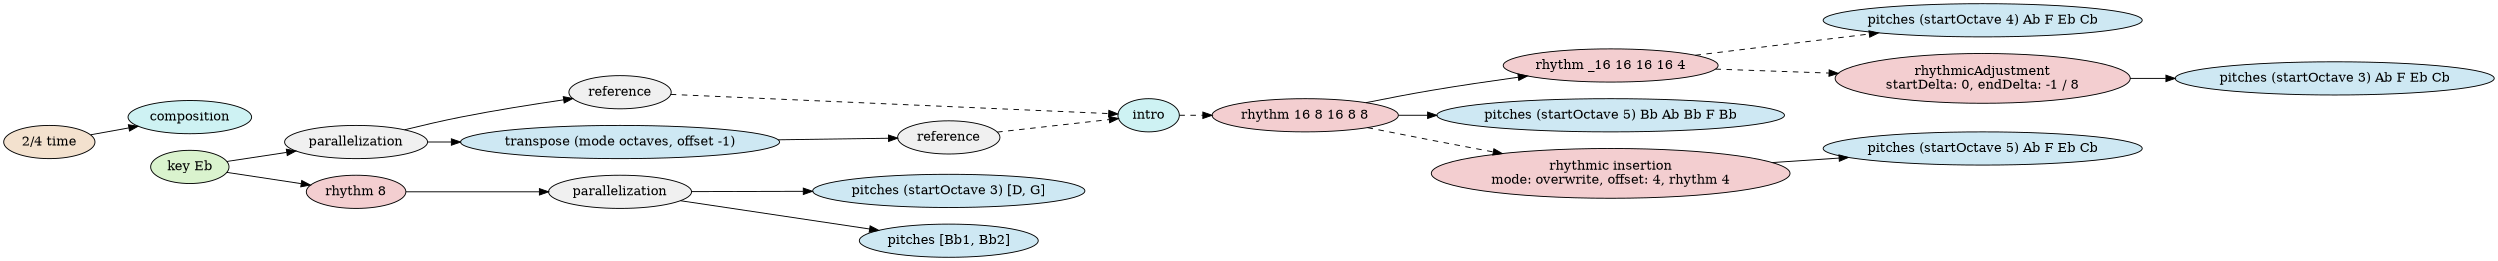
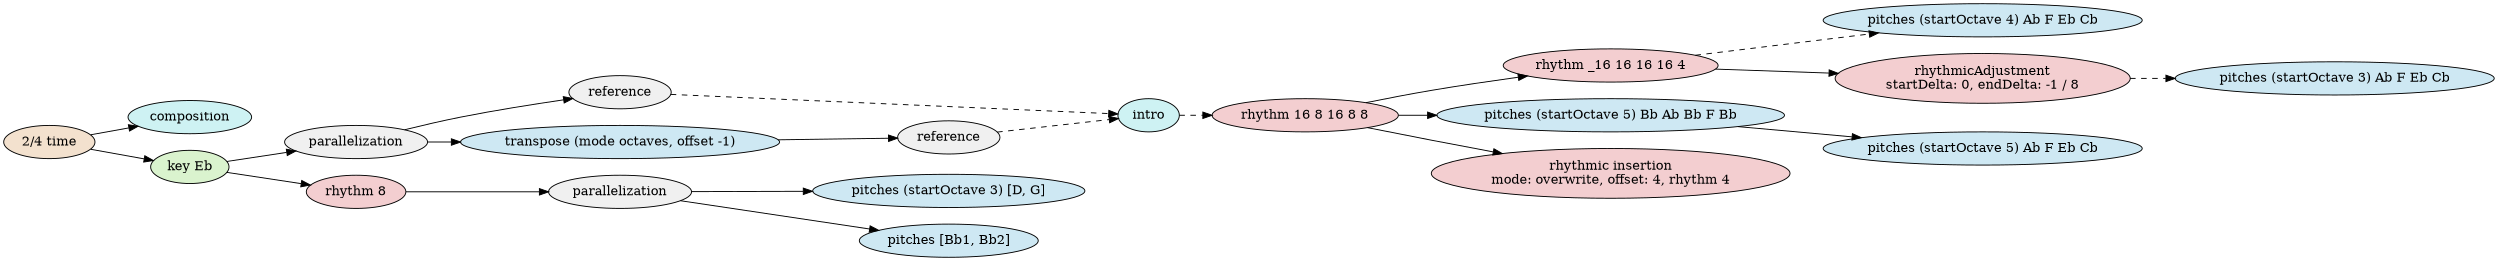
edge "rhythm _16 16 16 16 4" -> "rhythmicAdjustment startDelta: 0, endDelta: -1 / 8": style dashed -> solid
edge "rhythmicAdjustment startDelta: 0, endDelta: -1 / 8" -> "pitches (startOctave 3) Ab F Eb Cb": style solid -> dashed
edge "rhythm 16 8 16 8 8" -> "rhythmic insertion mode: overwrite, offset: 4, rhythm 4": style dashed -> solid
edge "2/4 time" -> "key Eb": added
edge "rhythmic insertion mode: overwrite, offset: 4, rhythm 4" -> "pitches (startOctave 5) Ab F Eb Cb": now "pitches (startOctave 5) Bb Ab Bb F Bb" -> "pitches (startOctave 5) Ab F Eb Cb"
